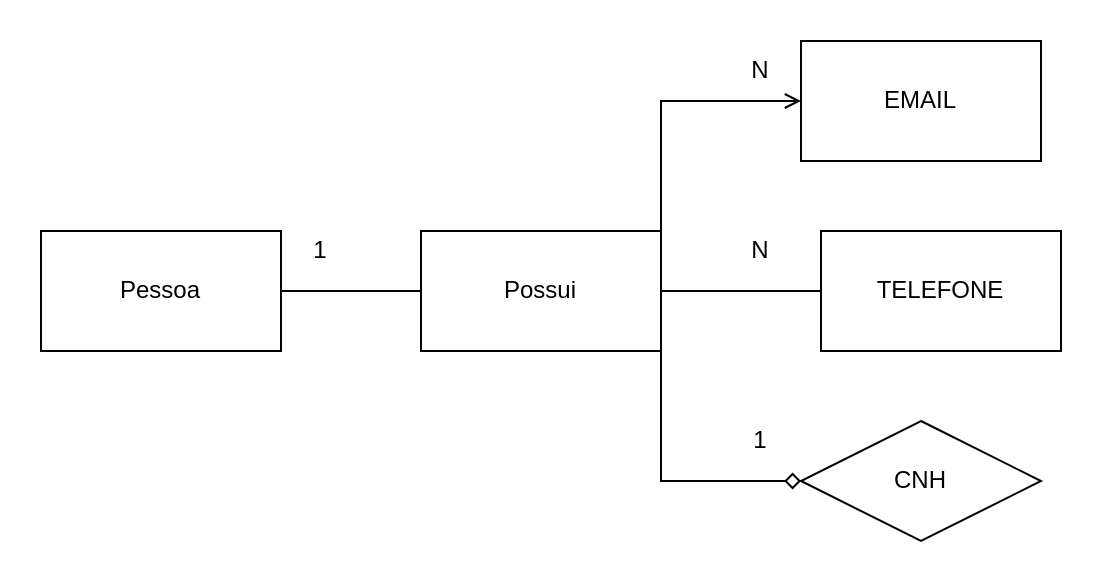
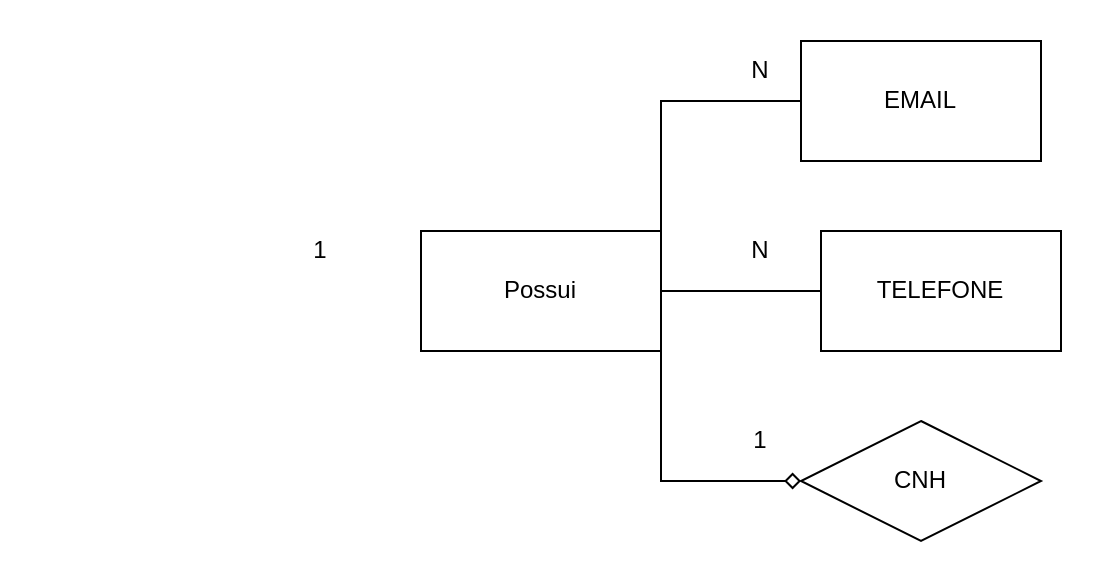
edge "Possui" -> "EMAIL": arrowhead open -> none
node "Pessoa": removed
edge "Pessoa" -- "Possui": removed
